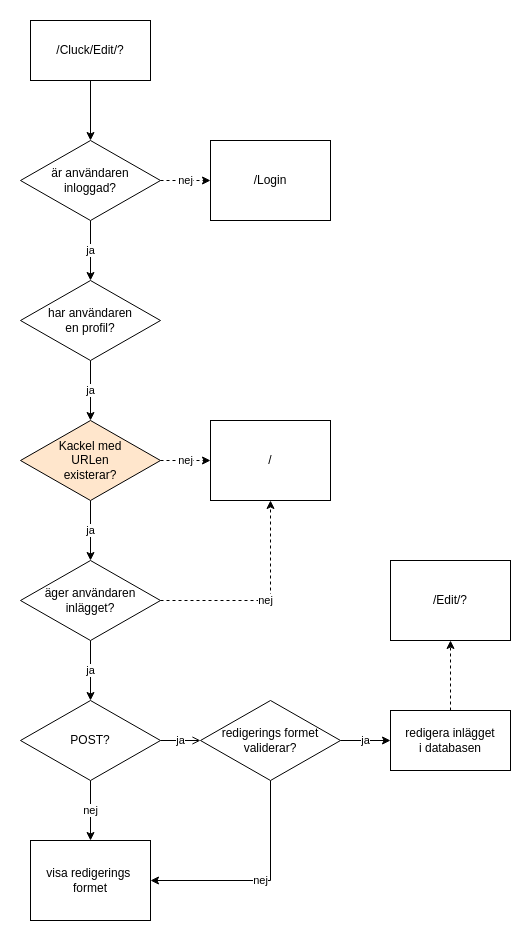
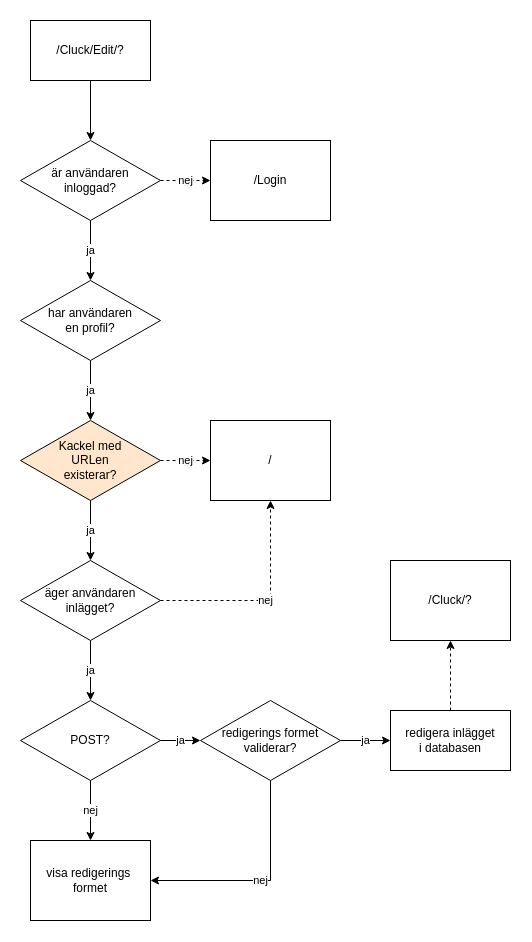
node "/Edit/?": label "/Edit/?" -> "/Cluck/?"
edge "POST?" -> "redigerings formet validerar?": arrowhead open -> classic
